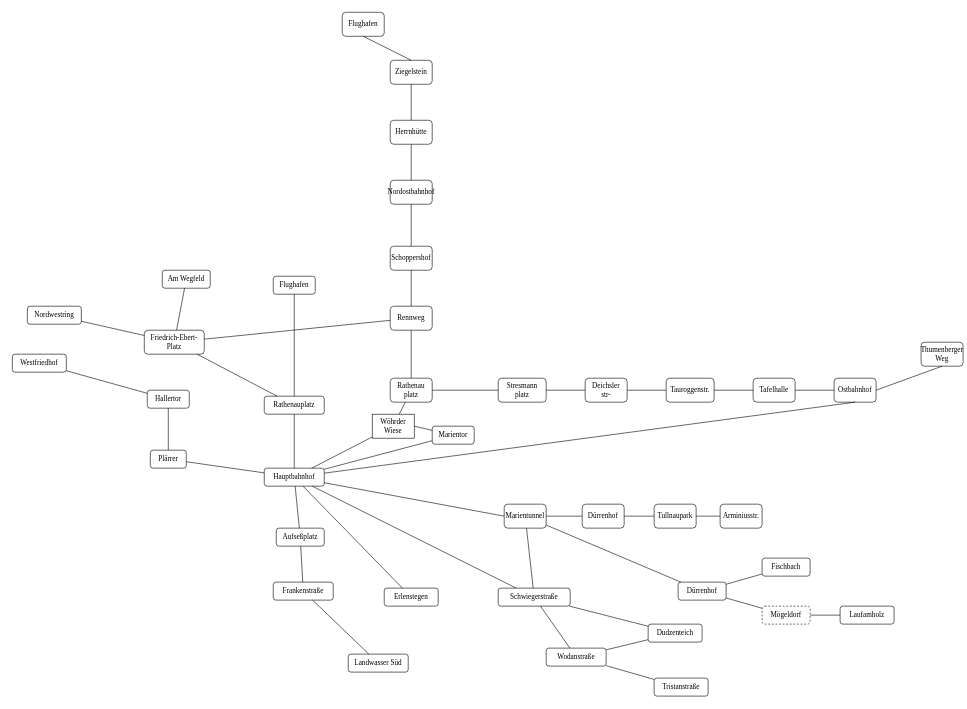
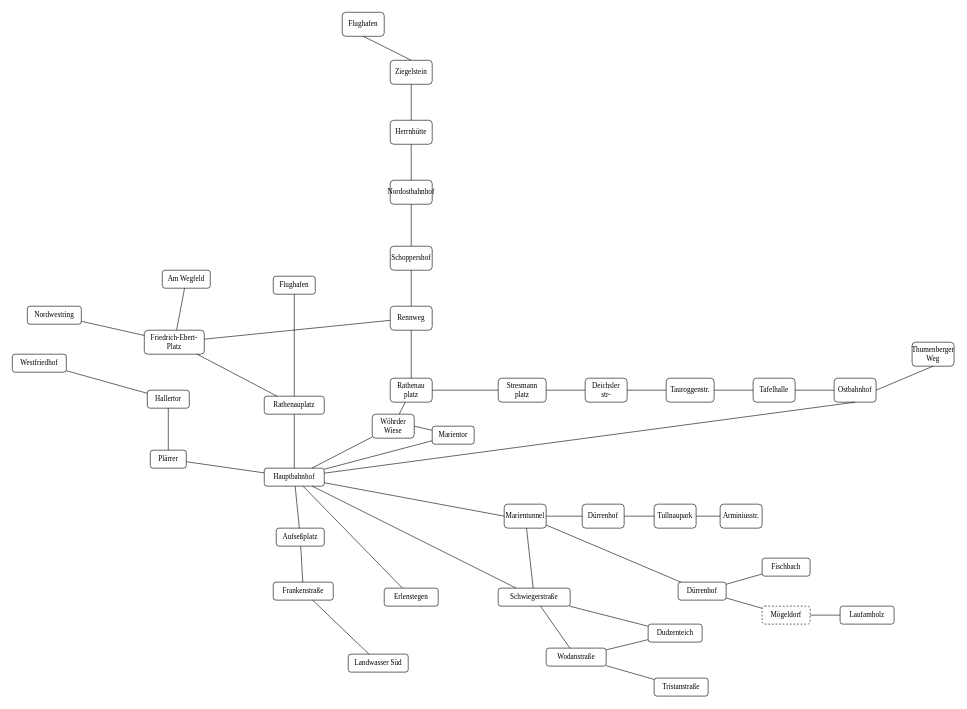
node "Thumenberger Weg": moved (942, 354) -> (933, 354)
node "Wöhrder Wiese": shape rectangle -> rounded rectangle
